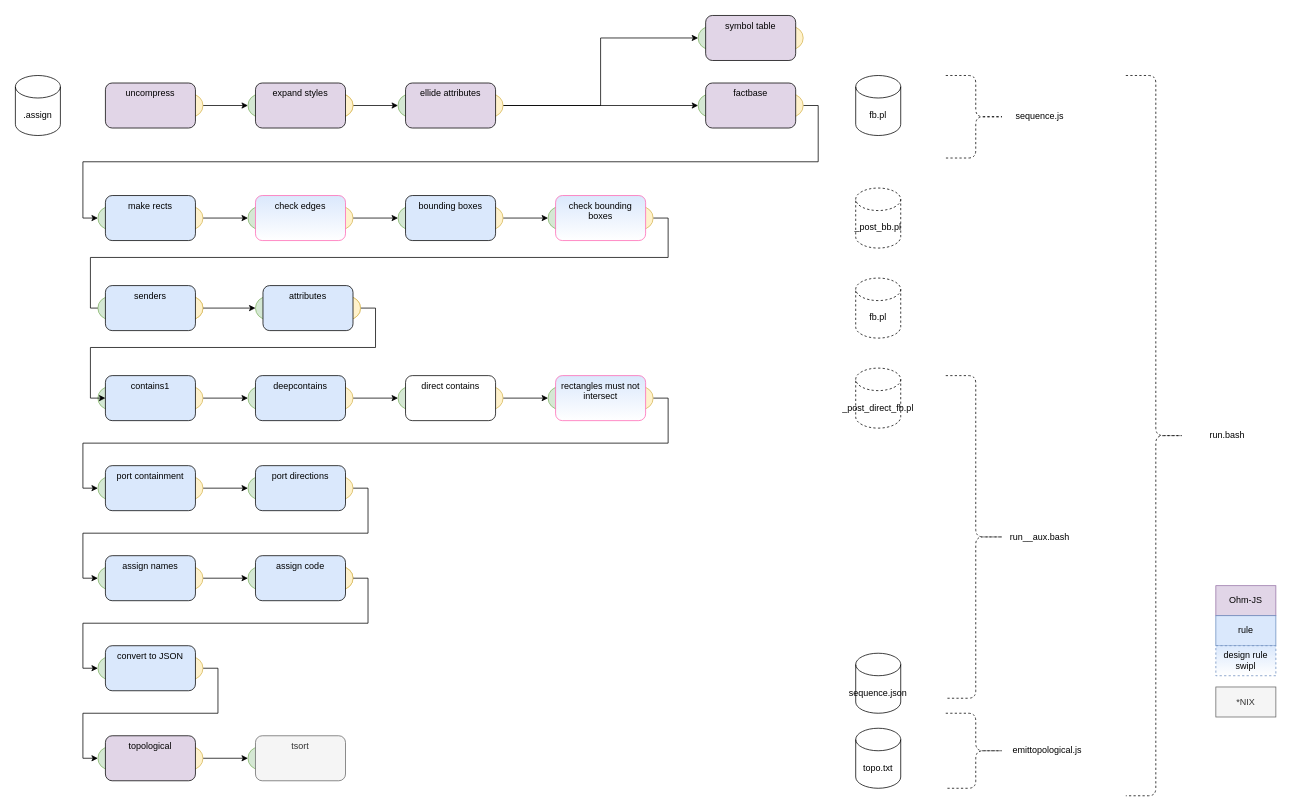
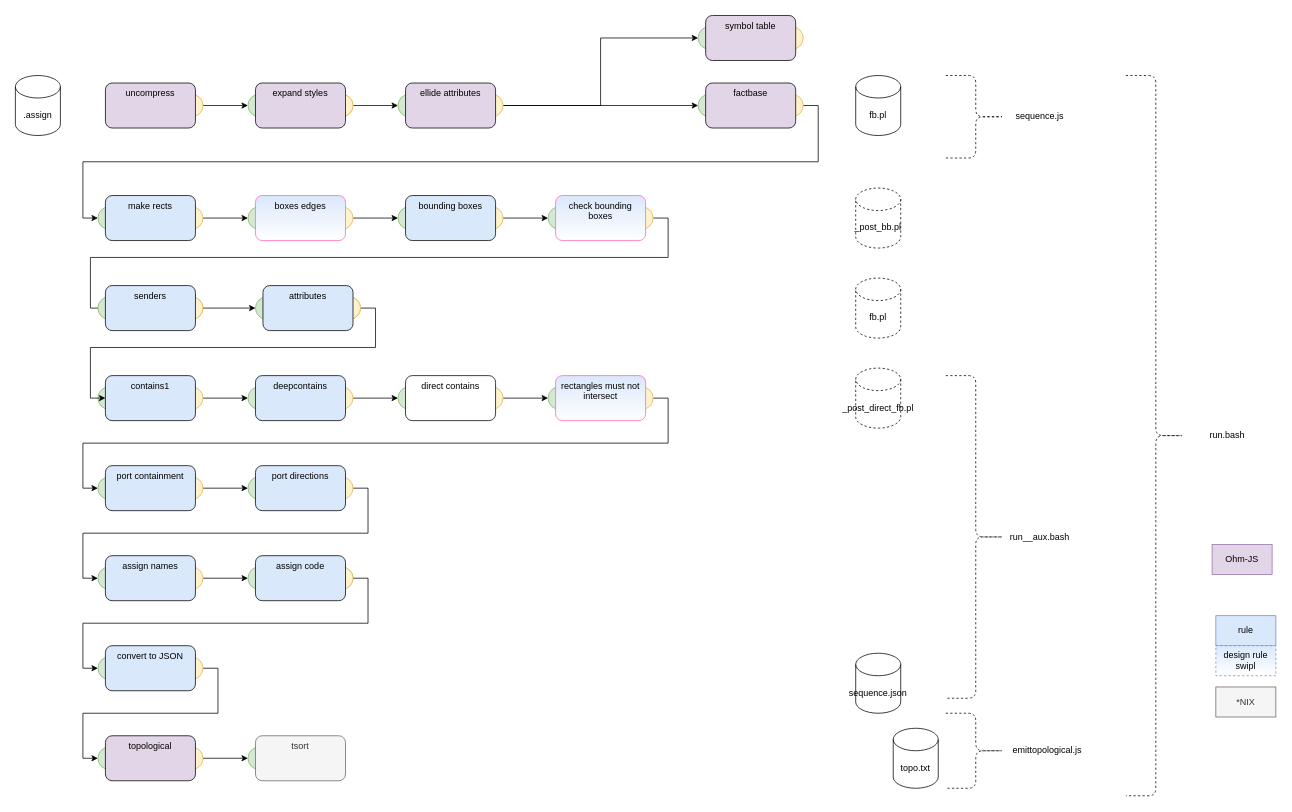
node "check edges": label "check edges" -> "boxes edges"
node "Ohm-JS": moved (1245, 600) -> (1242, 559)
node "topo.txt": moved (878, 758) -> (915, 758)
